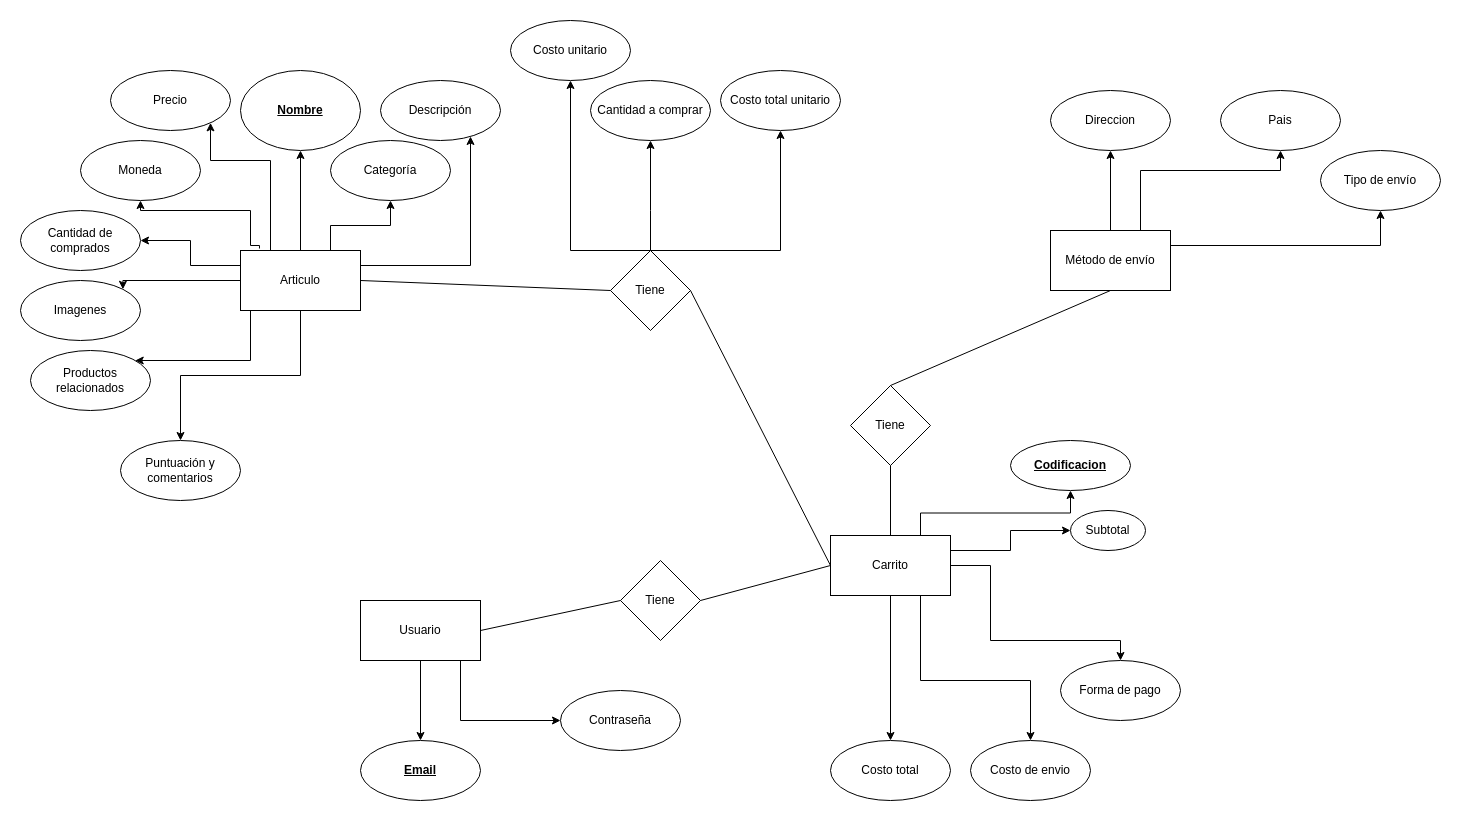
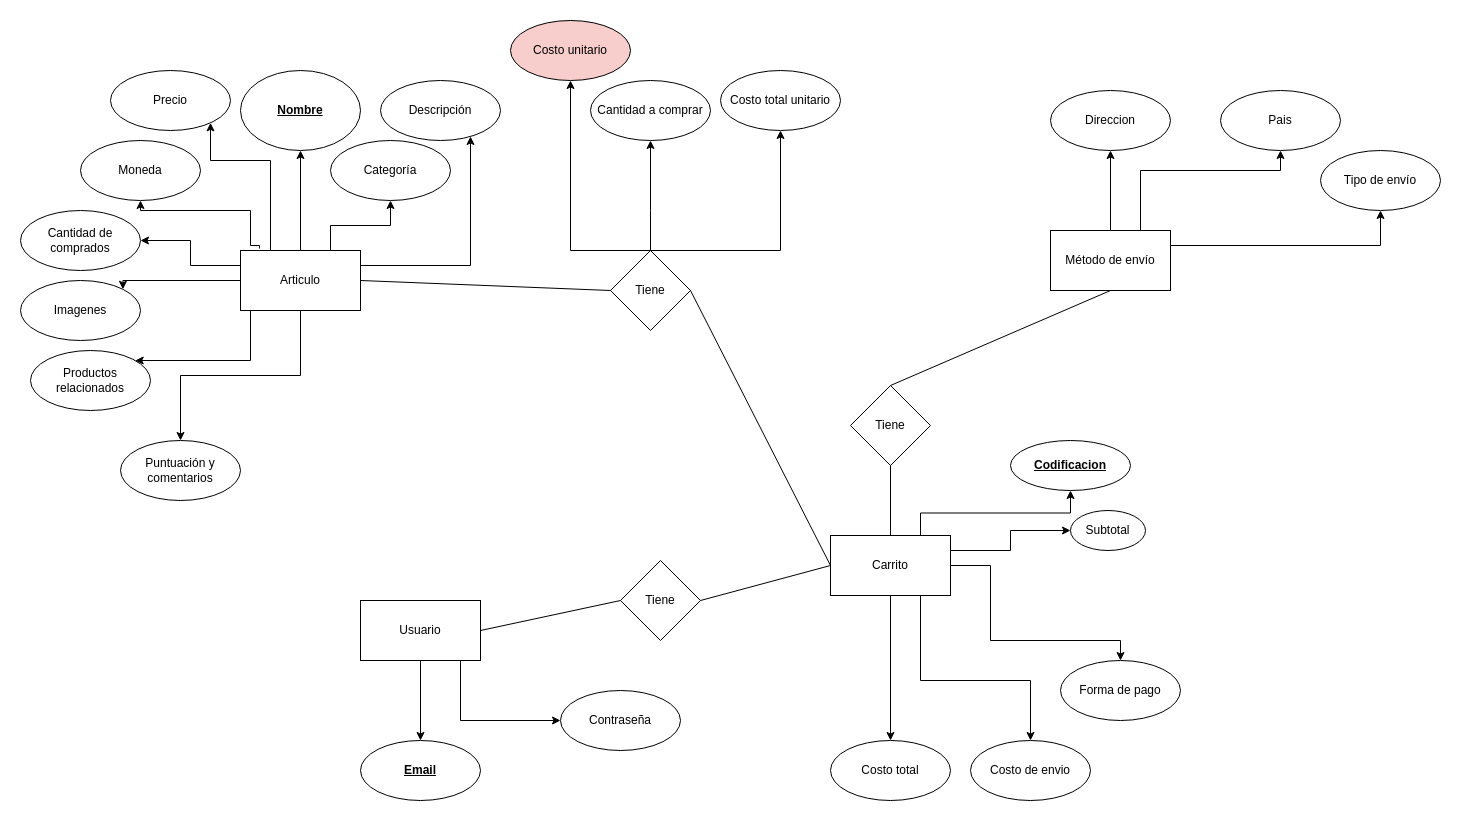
node "Costo unitario": fillcolor #ffffff -> #f8cecc
